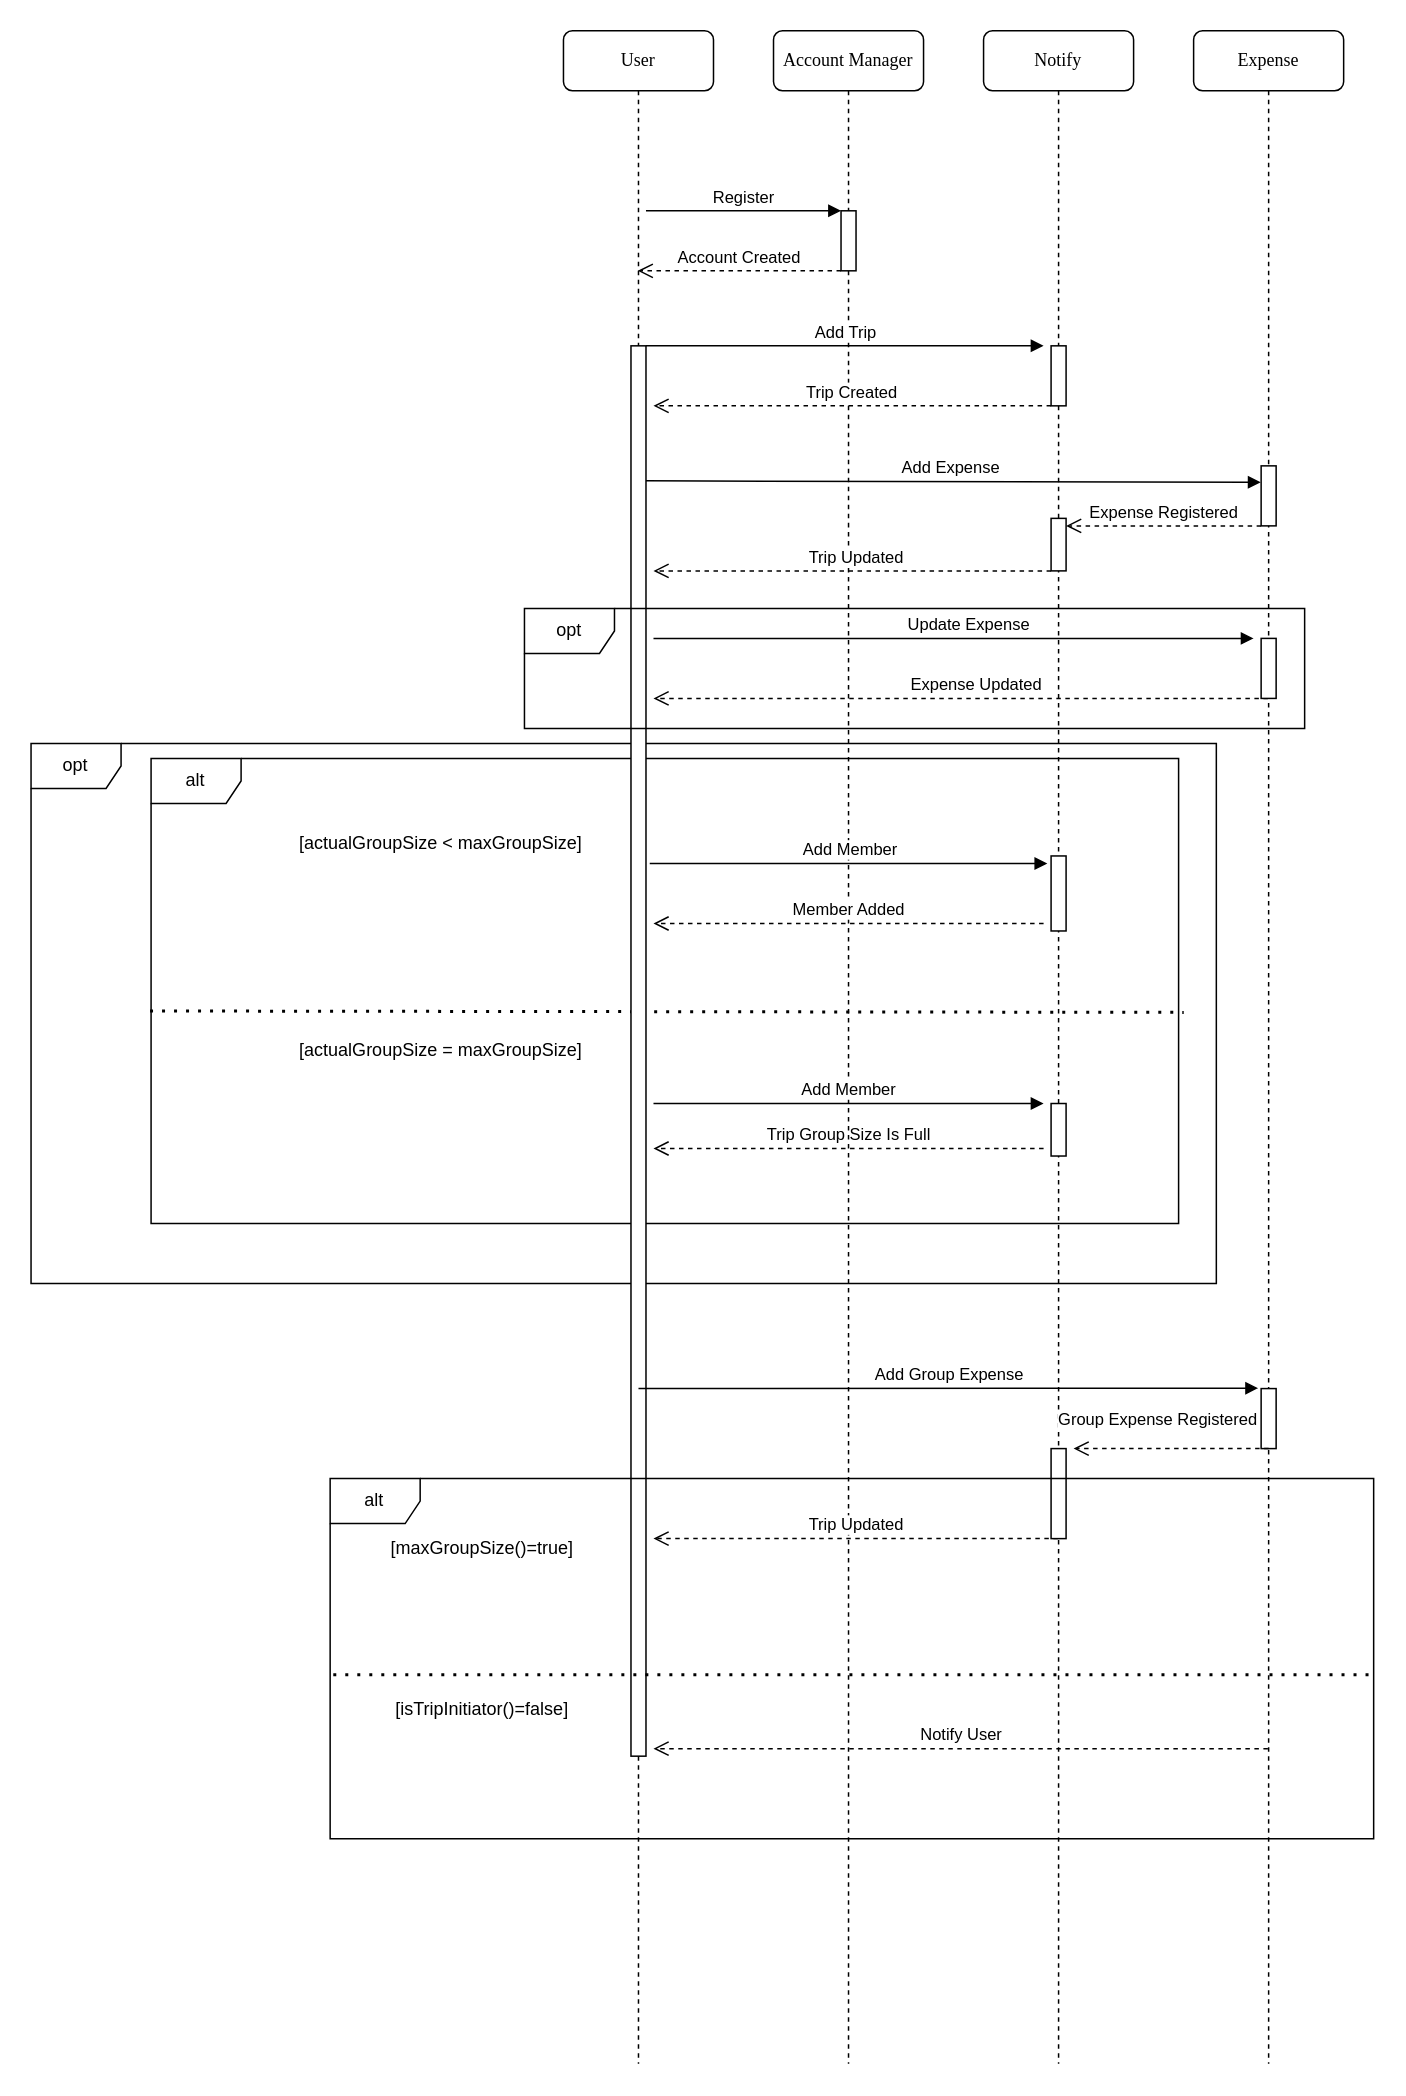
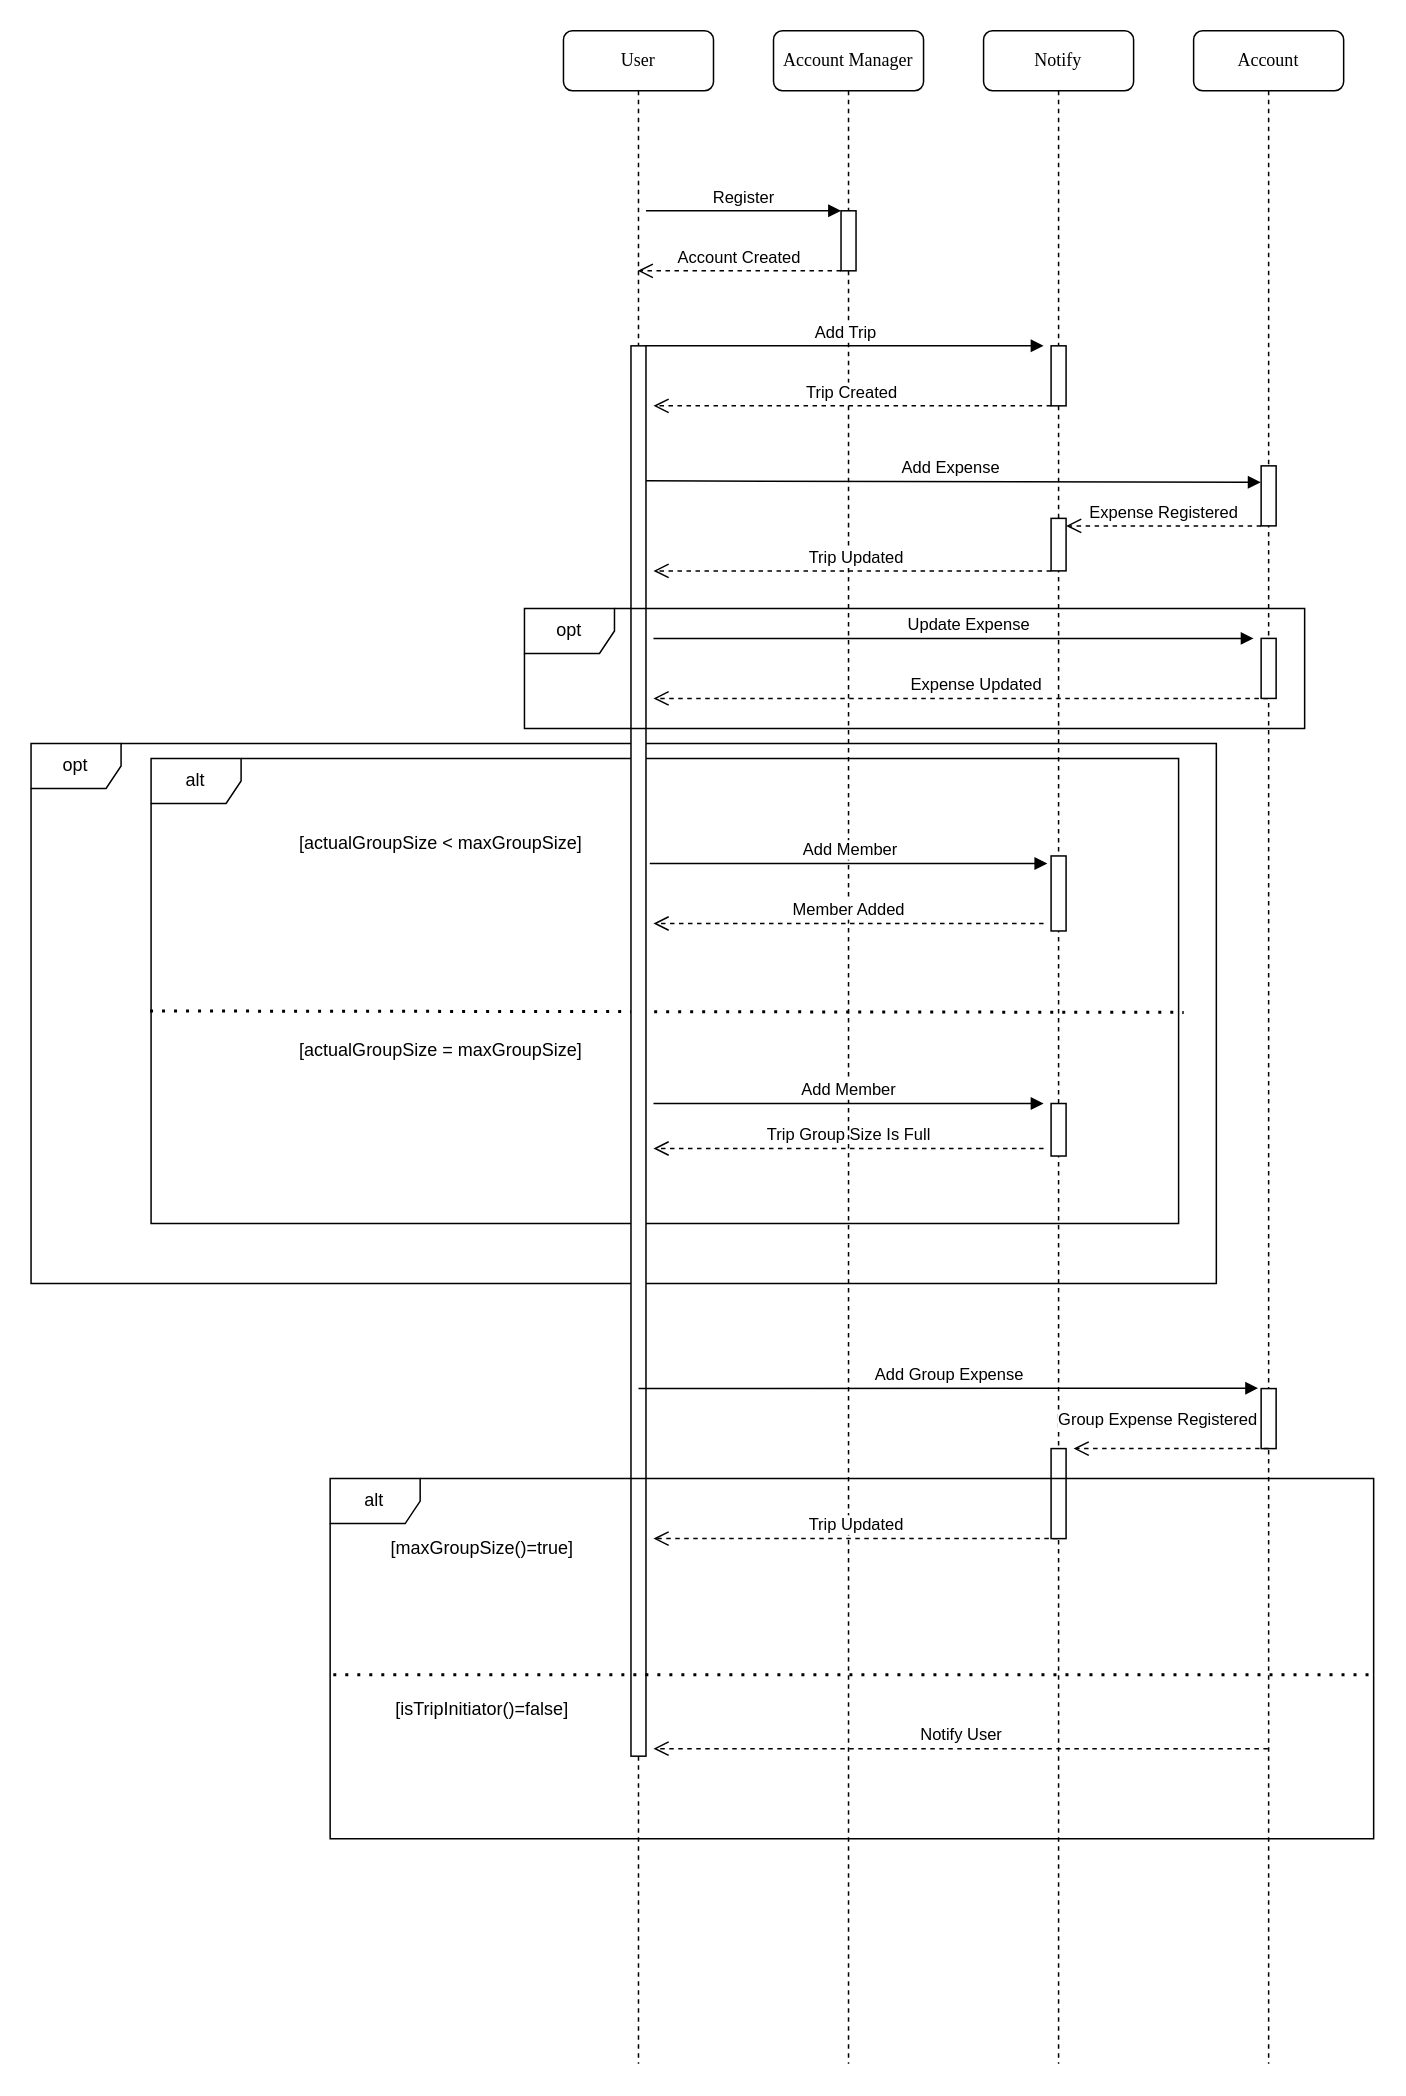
node "Expense": label "Expense" -> "Account"
